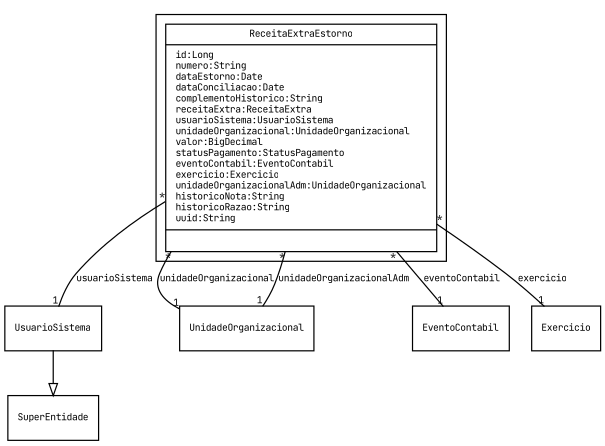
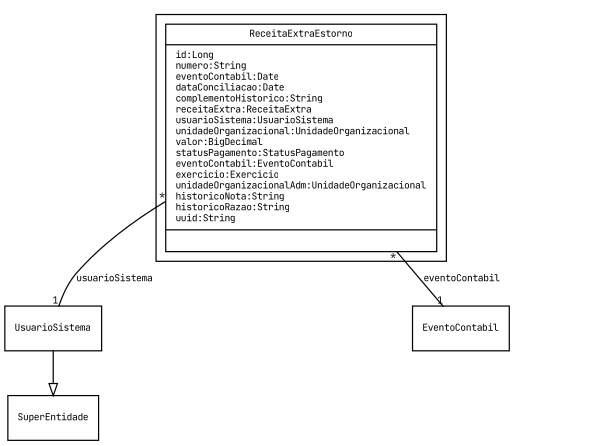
node "ReceitaExtraEstorno": text "dataEstorno:Date" -> "eventoContabil:Date"
node "UnidadeOrganizacional": removed
node "Exercicio": removed
